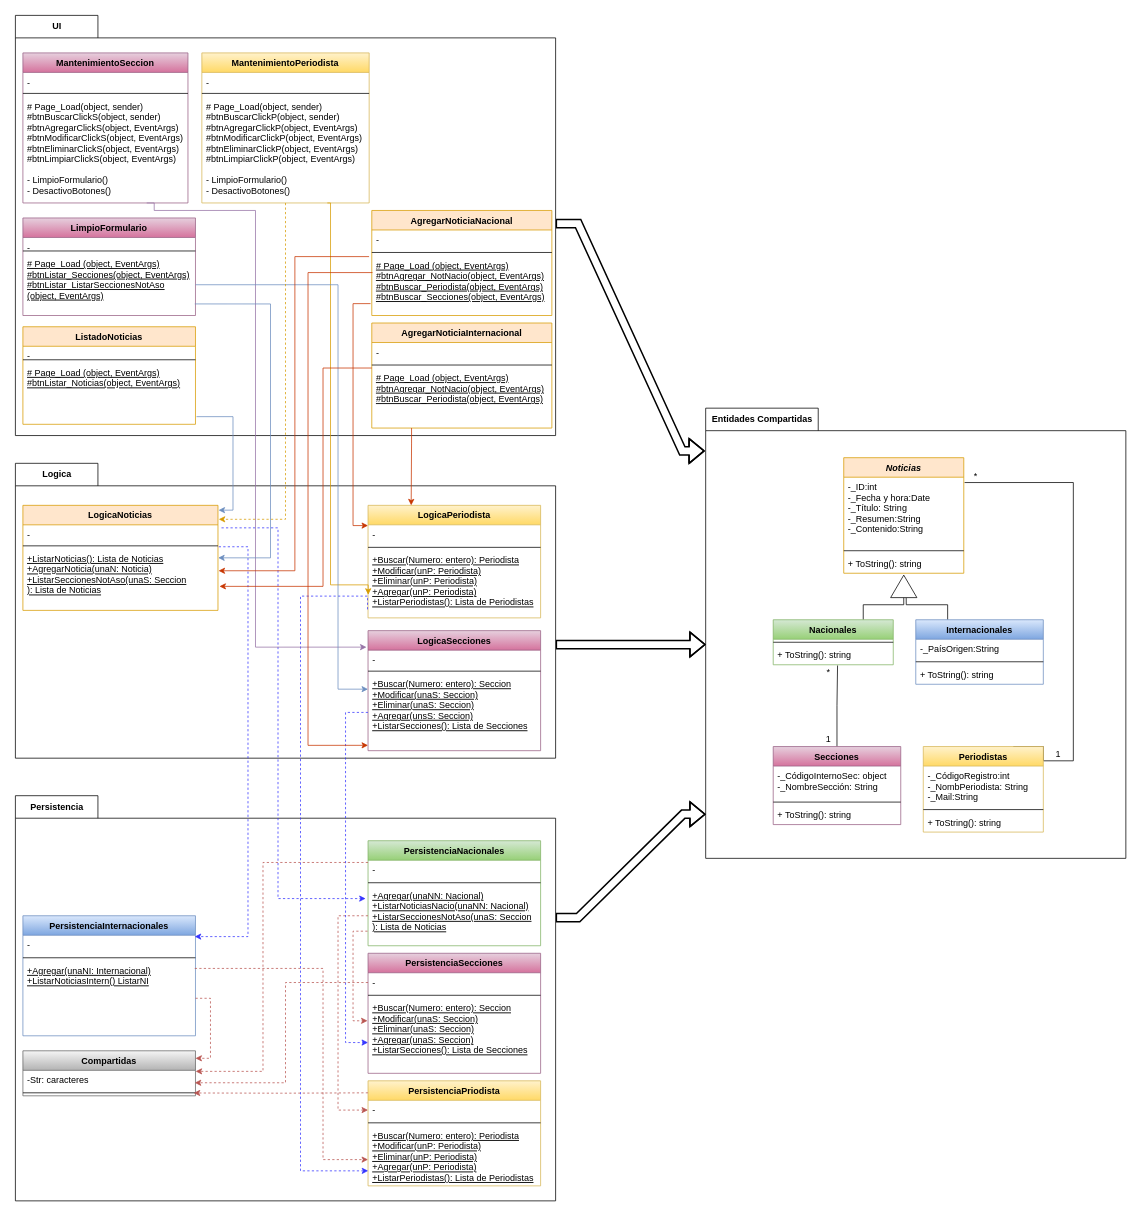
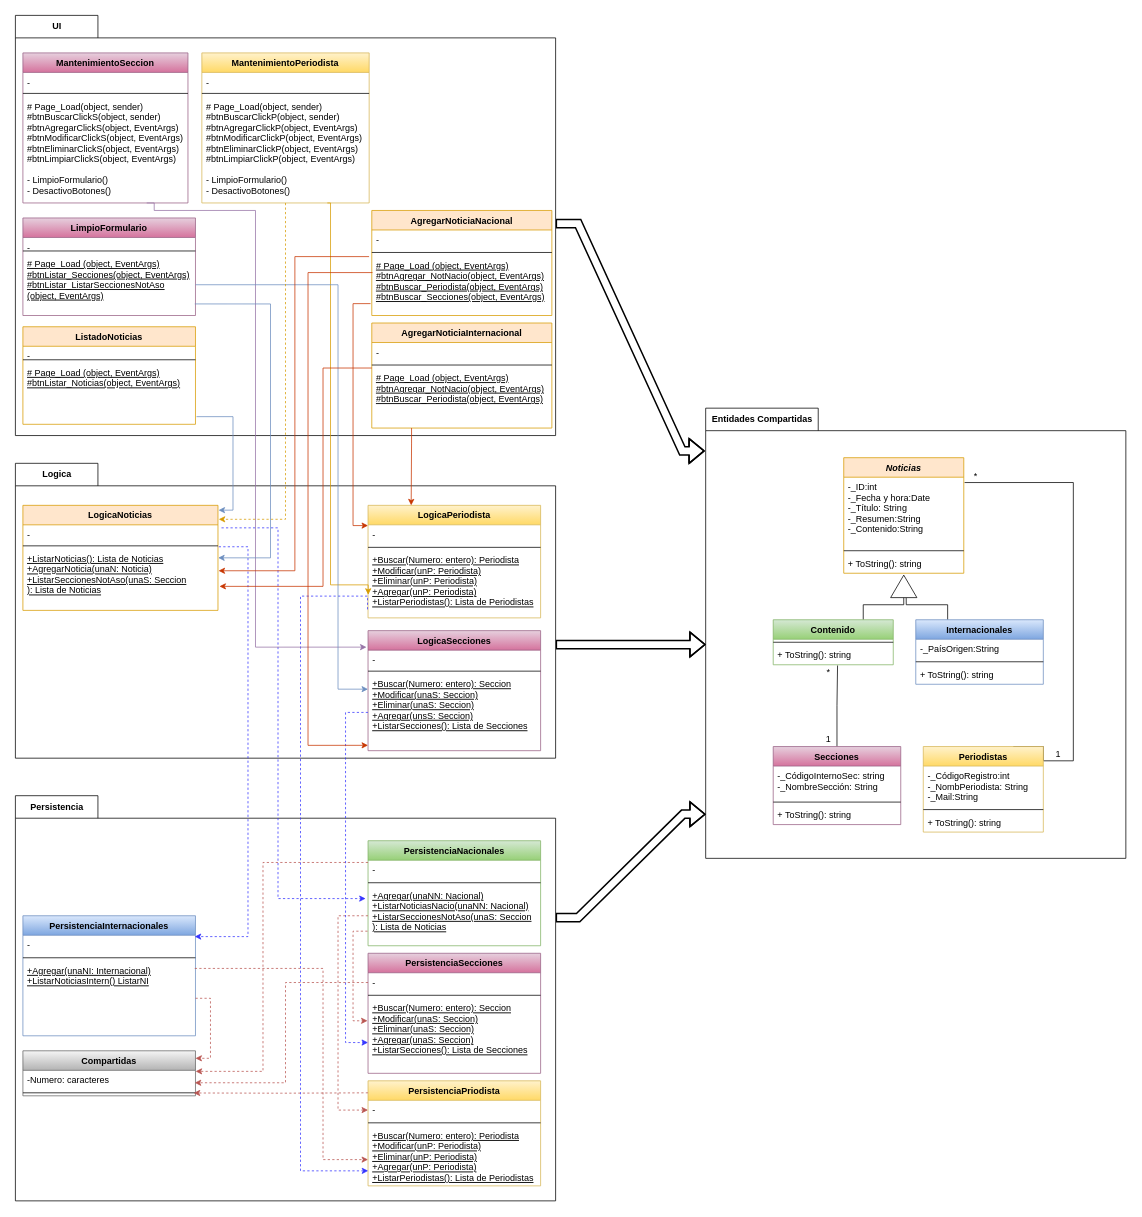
node "Nacionales": label "Nacionales" -> "Contenido"
node "-_CódigoInternoSec: object -_NombreSección: String": label "-_CódigoInternoSec: object -_NombreSección: String" -> "-_CódigoInternoSec: string -_NombreSección: String"
node "-Str: caracteres": label "-Str: caracteres" -> "-Numero: caracteres"
